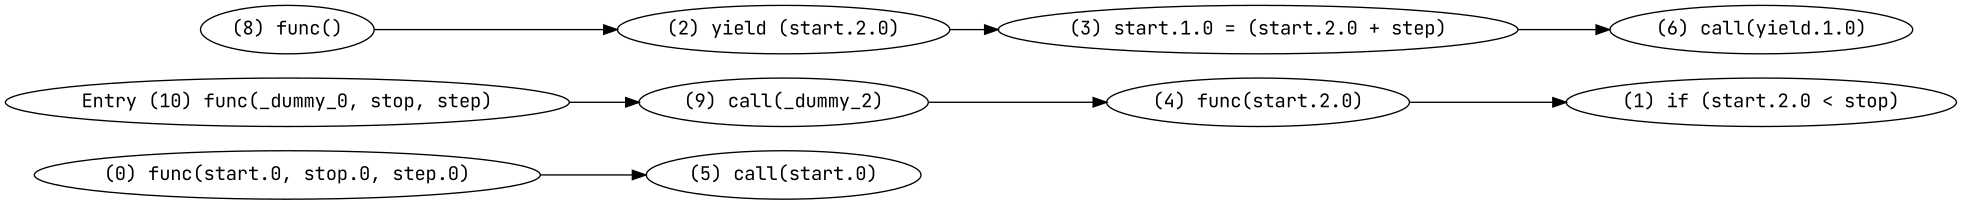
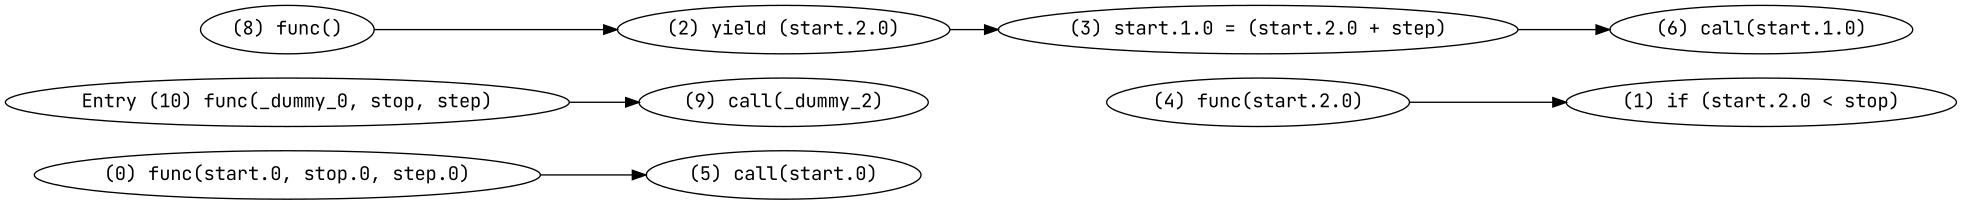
node "(6) call(yield.1.0)": label "(6) call(yield.1.0)" -> "(6) call(start.1.0)"
edge "(9) call(_dummy_2)" -> "(4) func(start.2.0)": removed
